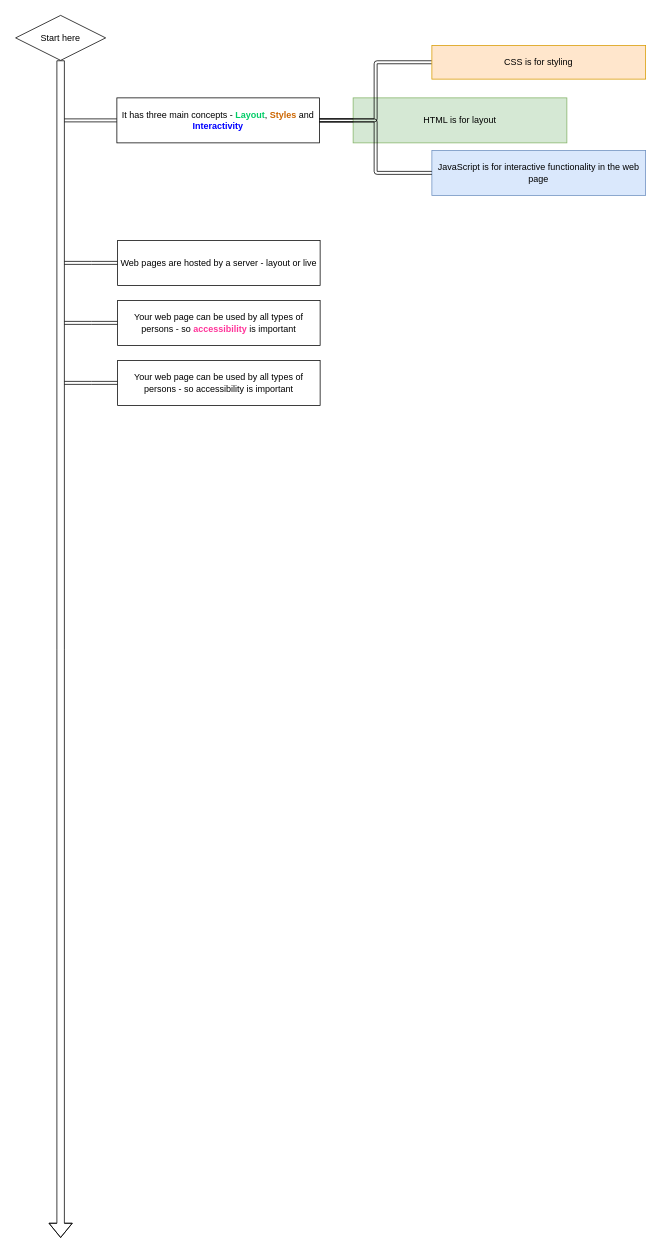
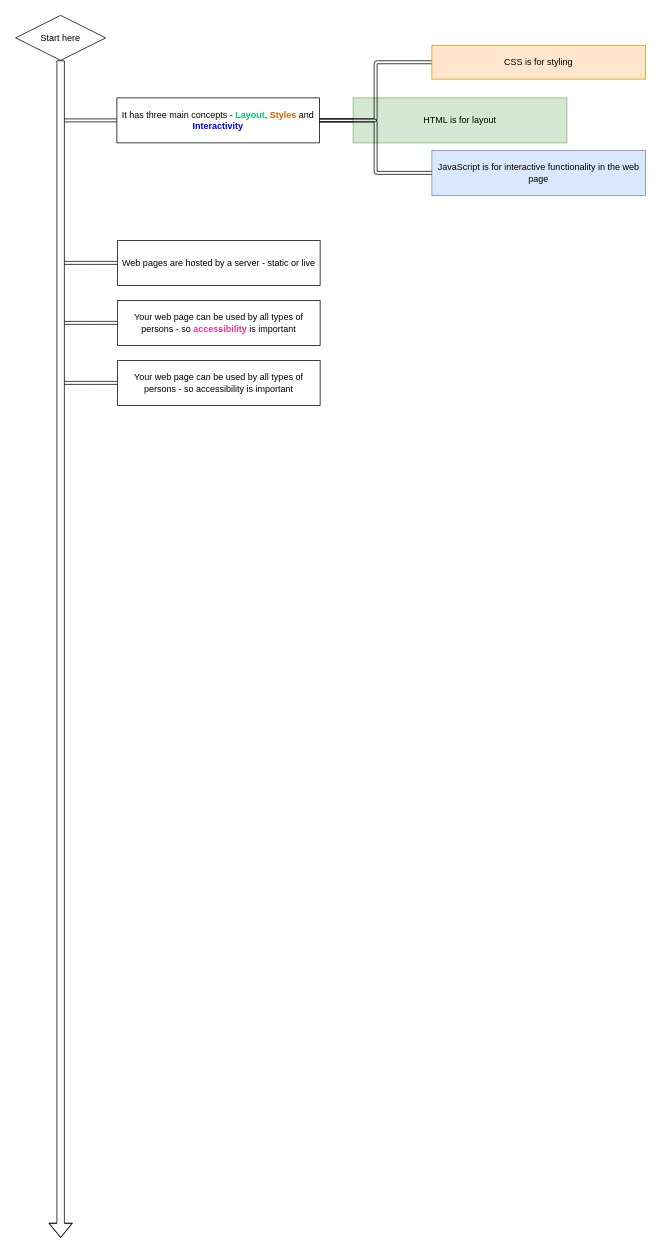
node "Web pages are hosted by a server - layout or live": label "Web pages are hosted by a server - layout or live" -> "Web pages are hosted by a server - static or live"
